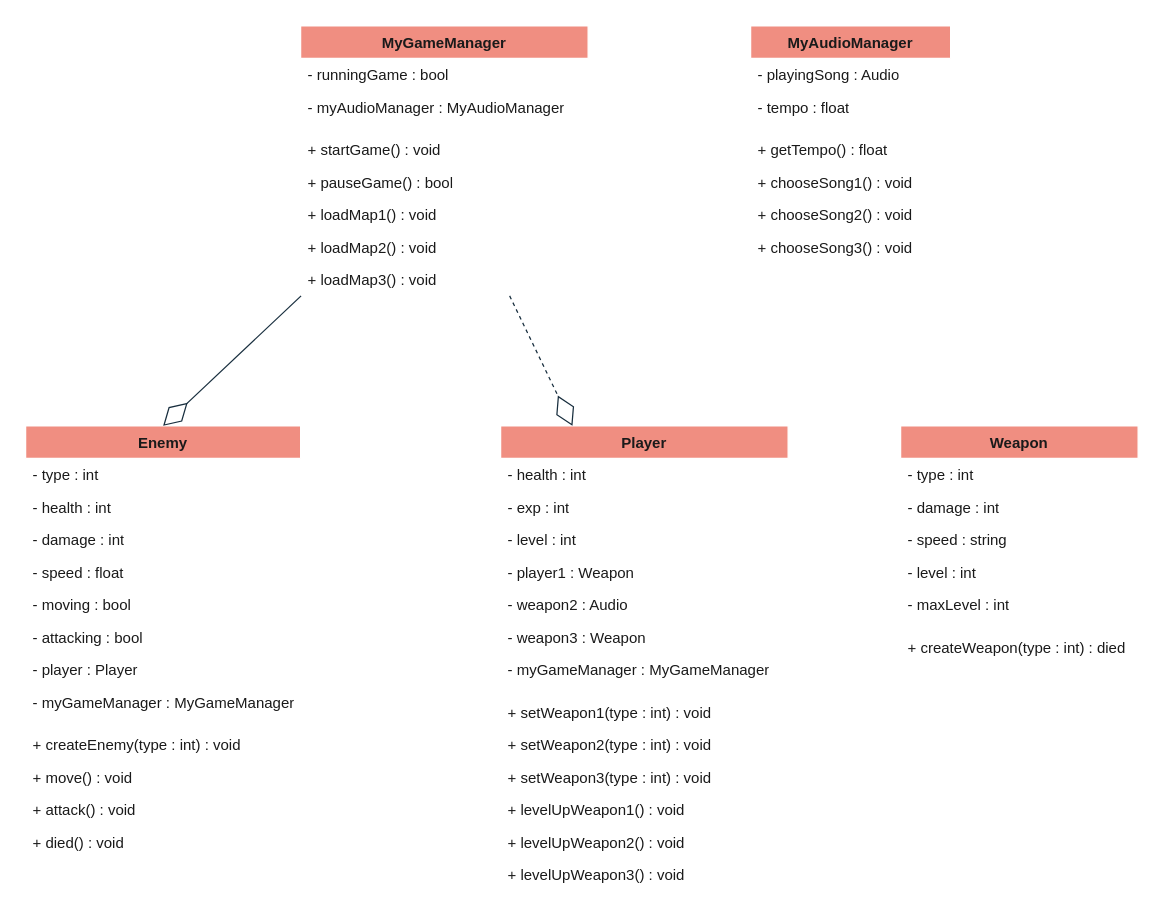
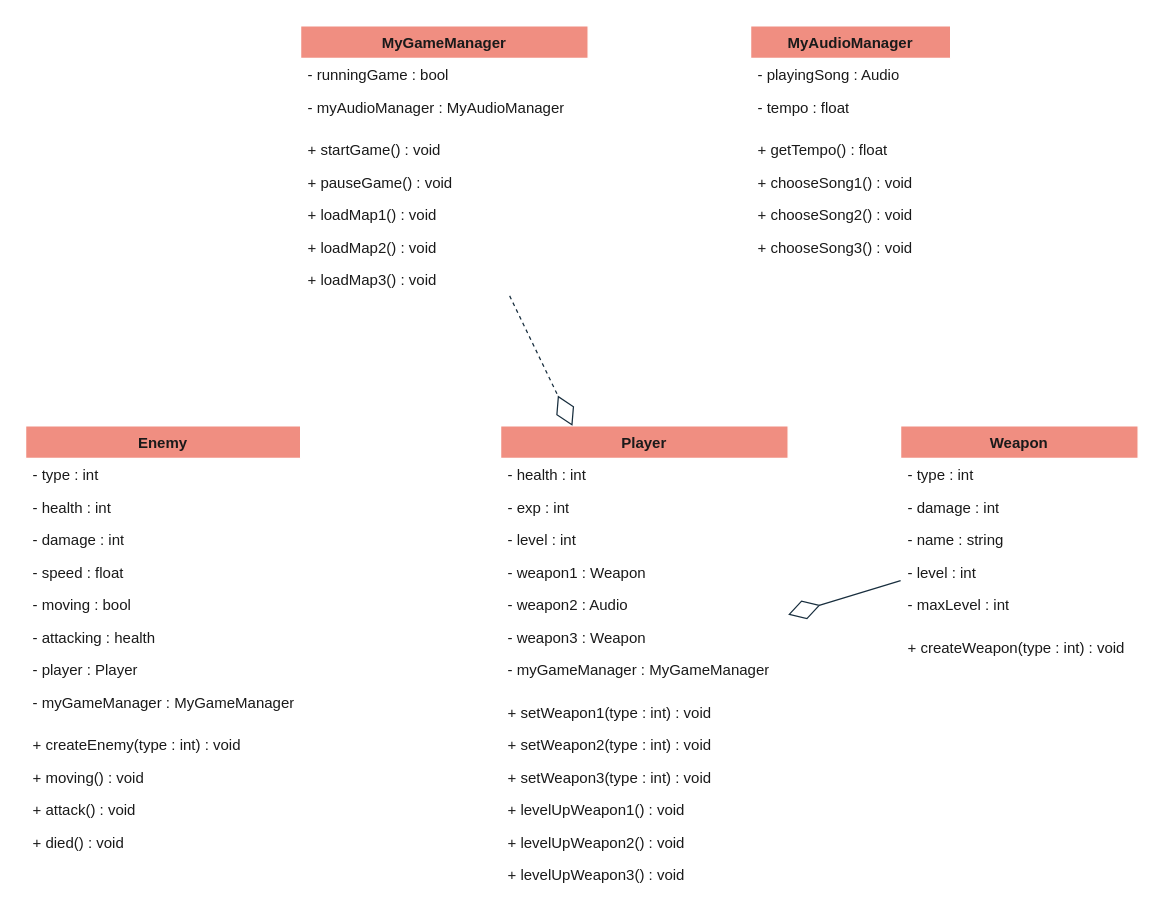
node "+ pauseGame() : bool": label "+ pauseGame() : bool" -> "+ pauseGame() : void"
edge "MyGameManager" -> "Enemy": removed
node "- speed : string": label "- speed : string" -> "- name : string"
node "- player1 : Weapon": label "- player1 : Weapon" -> "- weapon1 : Weapon"
edge "Weapon" -> "Player": added
node "- attacking : bool": label "- attacking : bool" -> "- attacking : health"
node "+ createWeapon(type : int) : died": label "+ createWeapon(type : int) : died" -> "+ createWeapon(type : int) : void"
node "+ move() : void": label "+ move() : void" -> "+ moving() : void"
